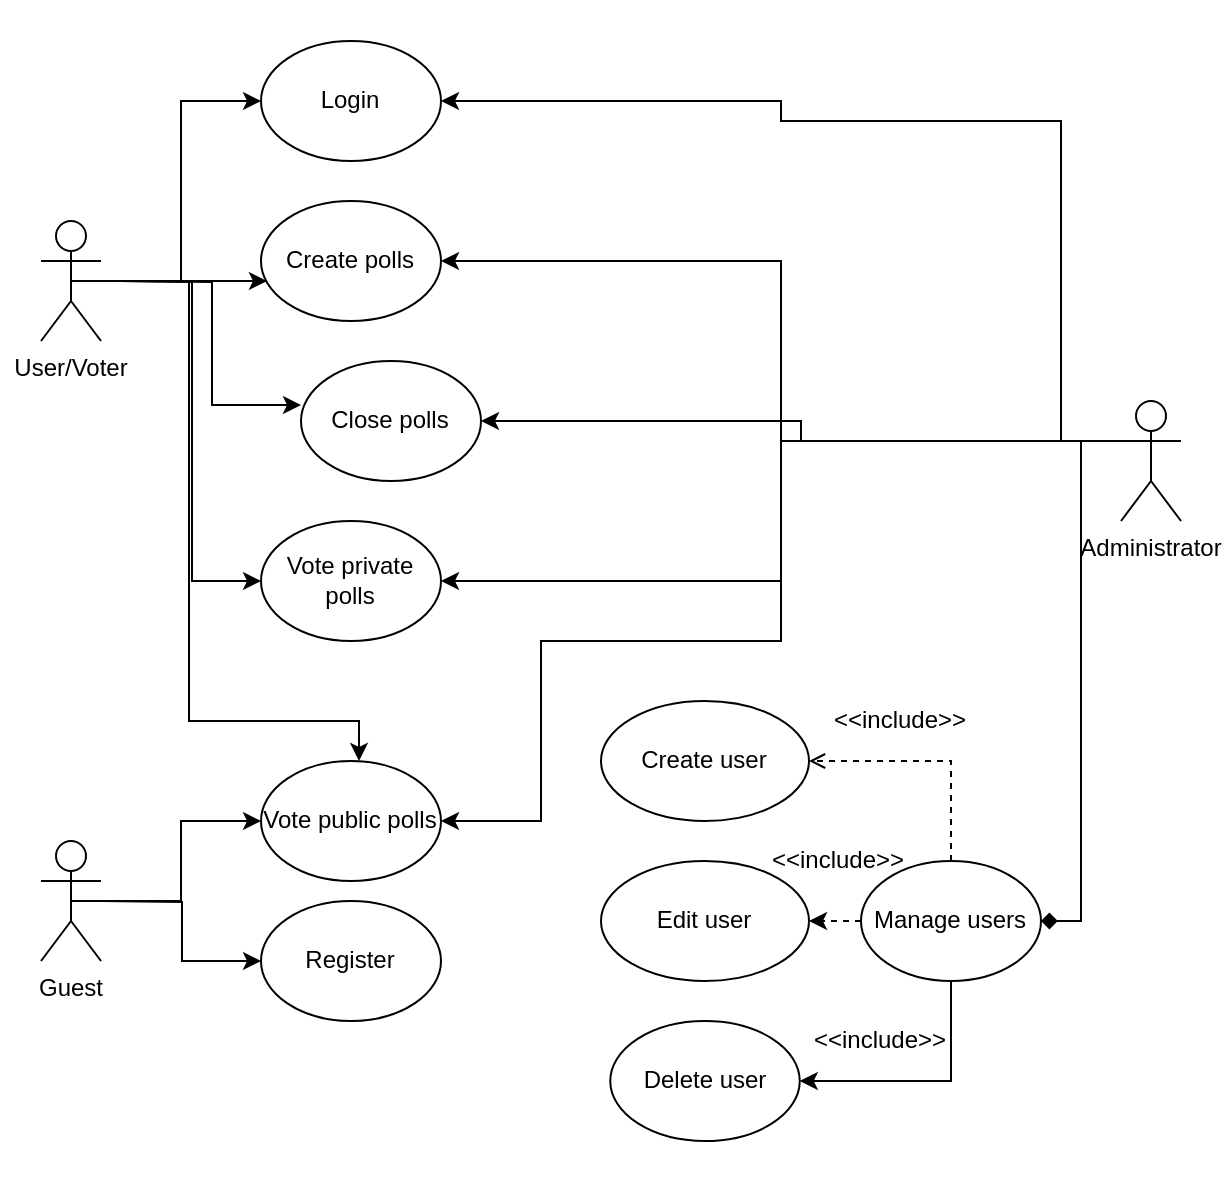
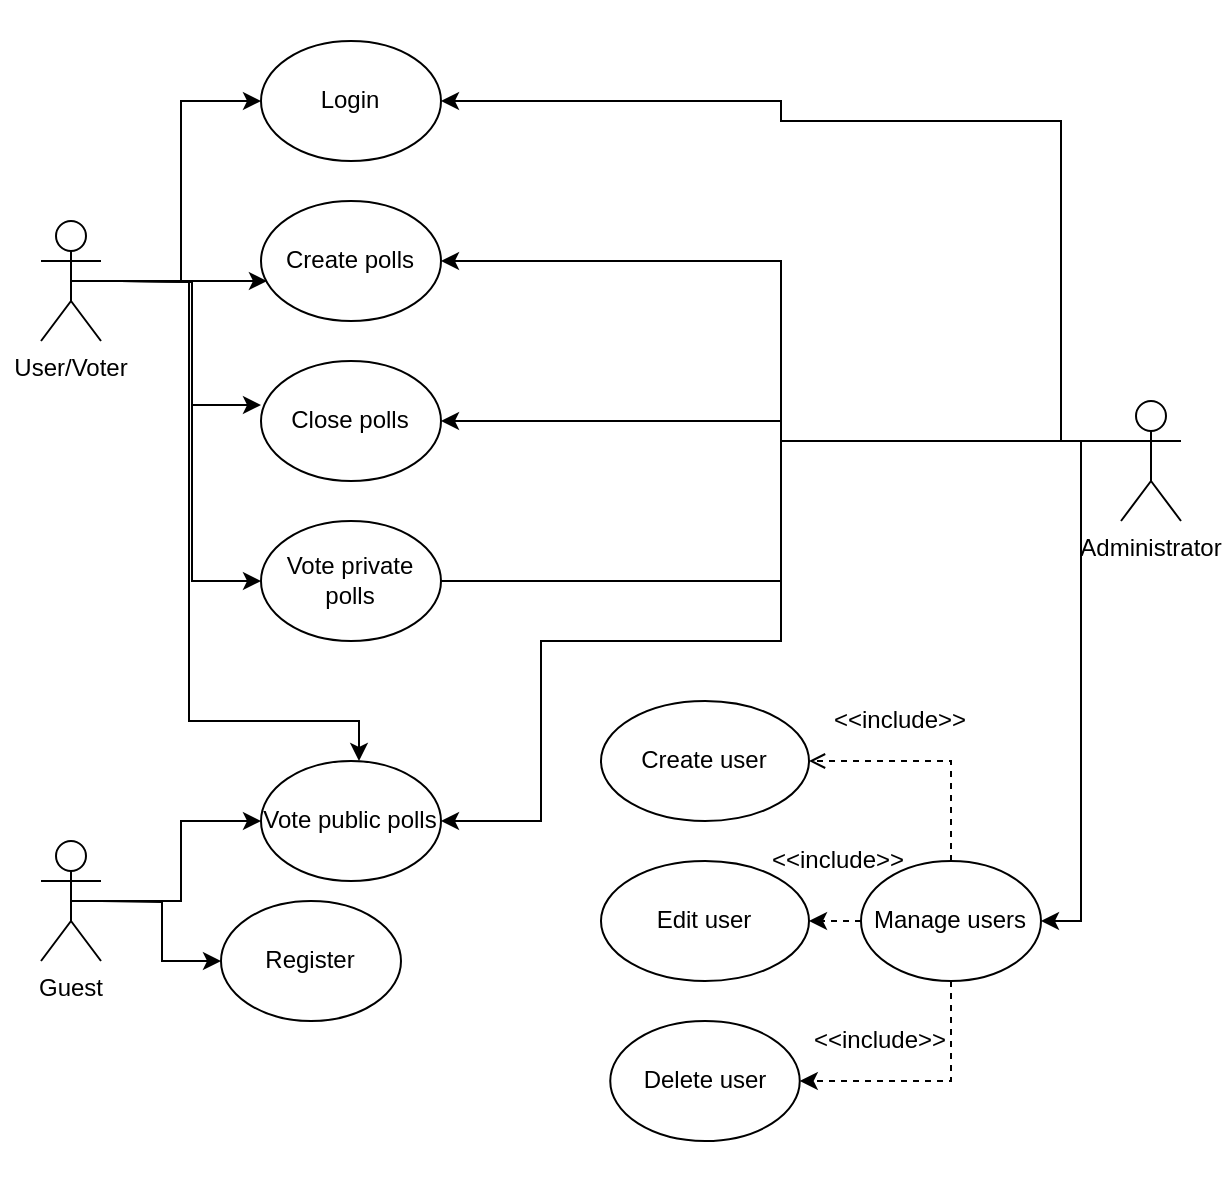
node "Close polls": moved (391, 421) -> (351, 421)
edge "Administrator" -> "Vote private polls": arrowhead classic -> none
edge "Administrator" -> "Manage users": arrowhead diamond -> classic
node "Register": moved (351, 961) -> (311, 961)
edge "Manage users" -> "Delete user": style solid -> dashed
